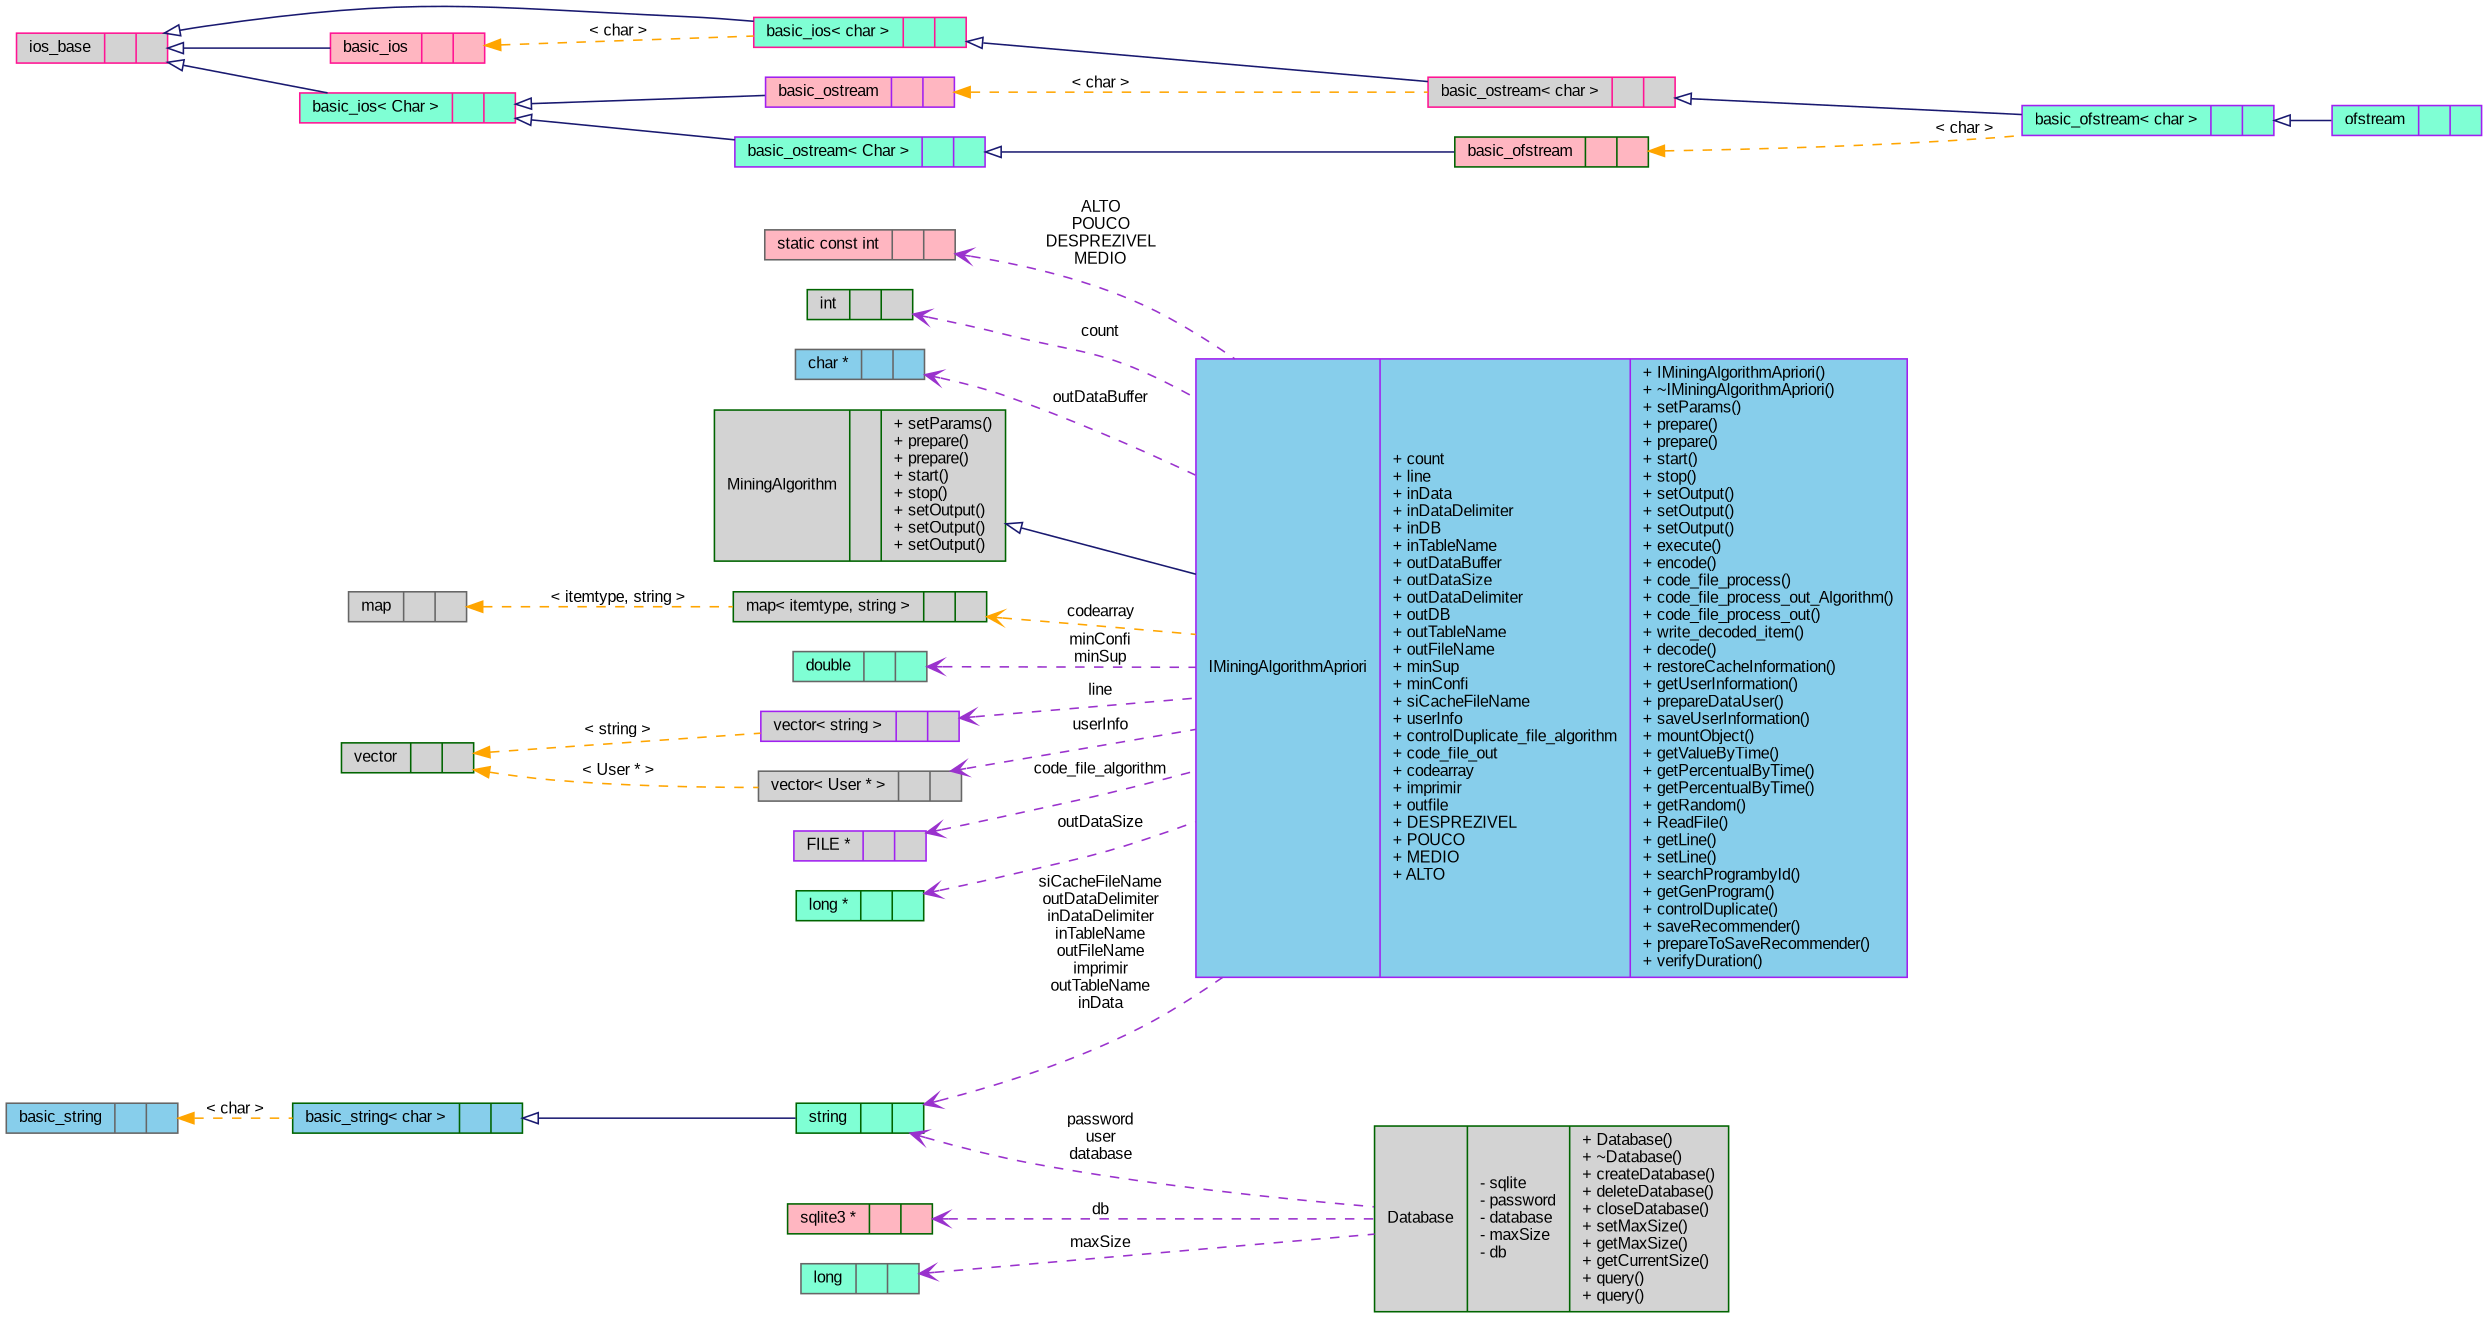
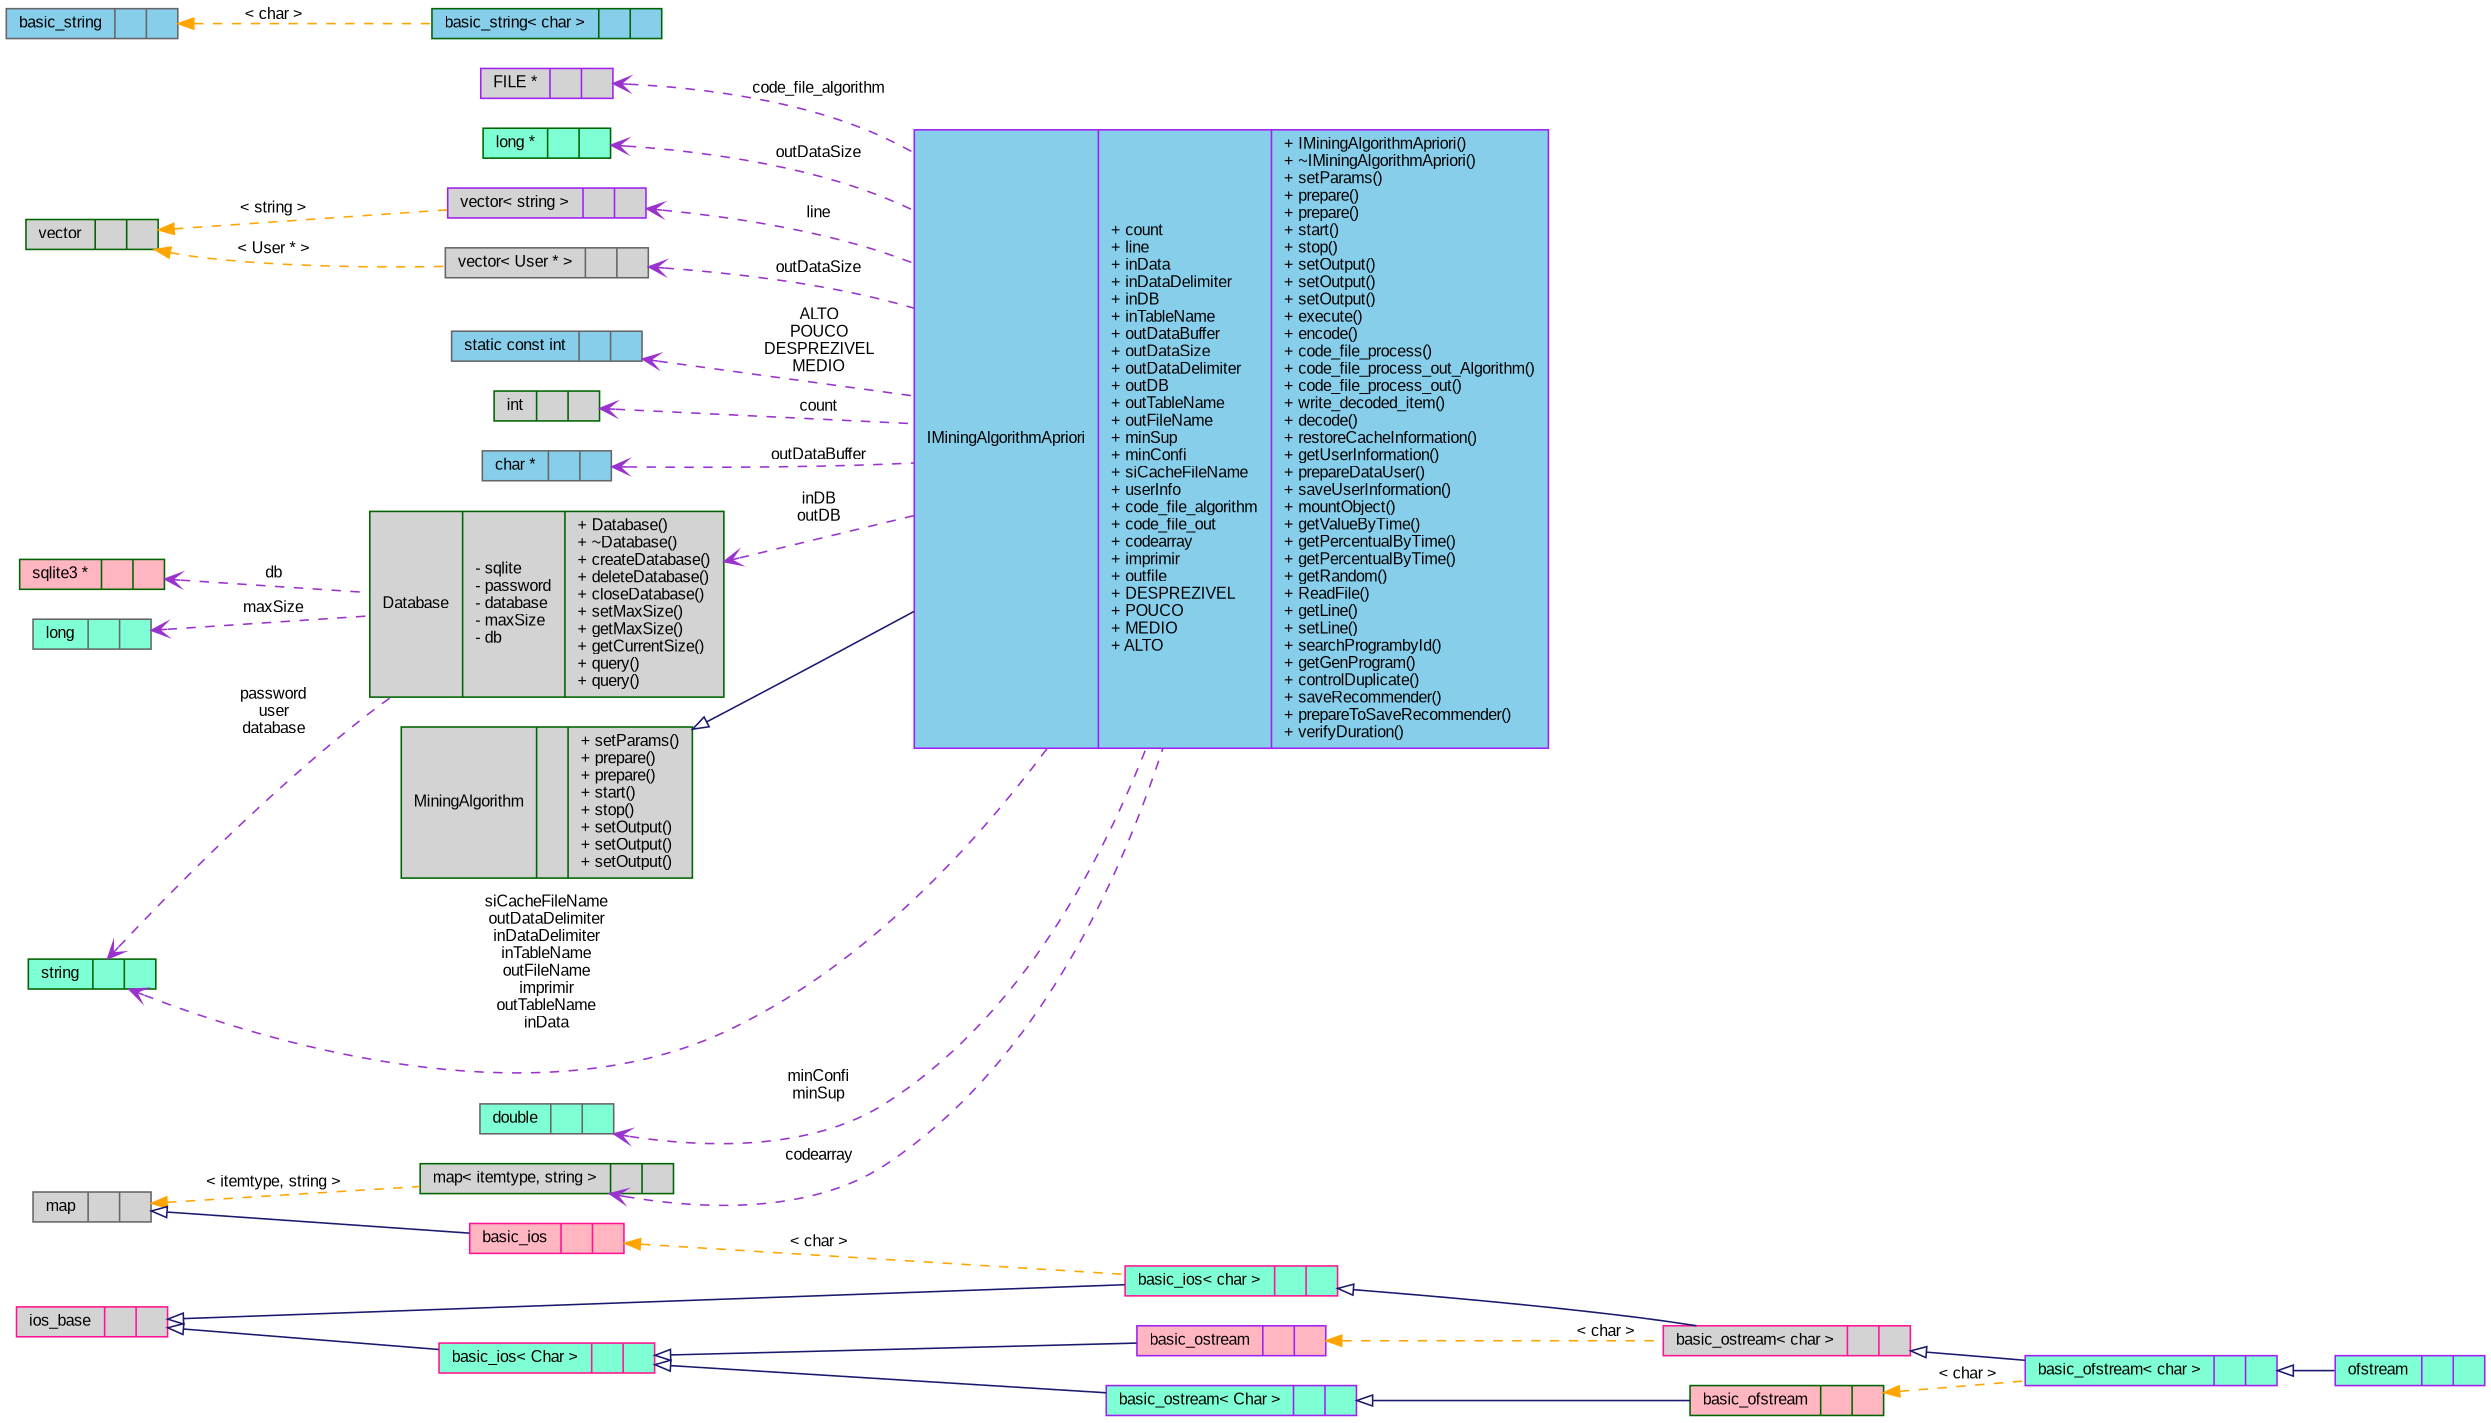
edge "basic_ios" -> "ios_base": now "basic_ios" -> "map"
node "static const int": fillcolor lightpink -> skyblue
edge "IMiningAlgorithmApriori" -> "Database": added, label "inDB outDB"
edge "IMiningAlgorithmApriori" -> "map< itemtype, string >": color orange -> darkorchid3
edge "IMiningAlgorithmApriori" -> "vector< User * >": label "userInfo" -> "outDataSize"
node "IMiningAlgorithmApriori": text "+ controlDuplicate_file_algorithm" -> "+ code_file_algorithm"
edge "string" -> "basic_string< char >": removed
